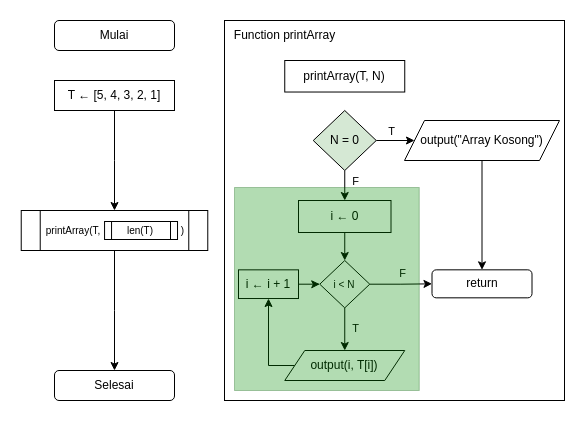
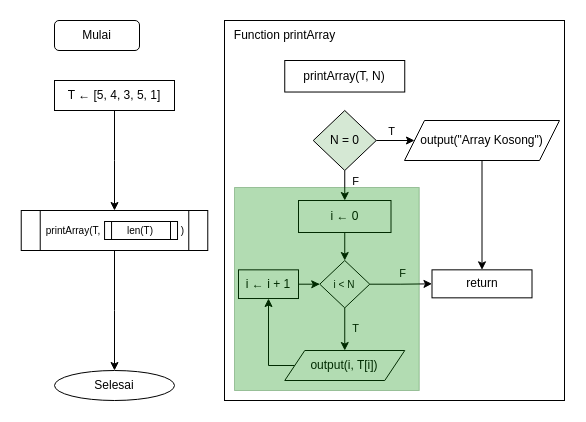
node "Mulai": size 120x30 -> 85x30
node "T ← [5, 4, 3, 2, 1]": label "T ← [5, 4, 3, 2, 1]" -> "T ← [5, 4, 3, 5, 1]"
node "return": shape rounded rectangle -> rectangle
node "Selesai": shape rounded rectangle -> ellipse
